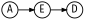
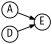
edge "E" -> "D": reversed
